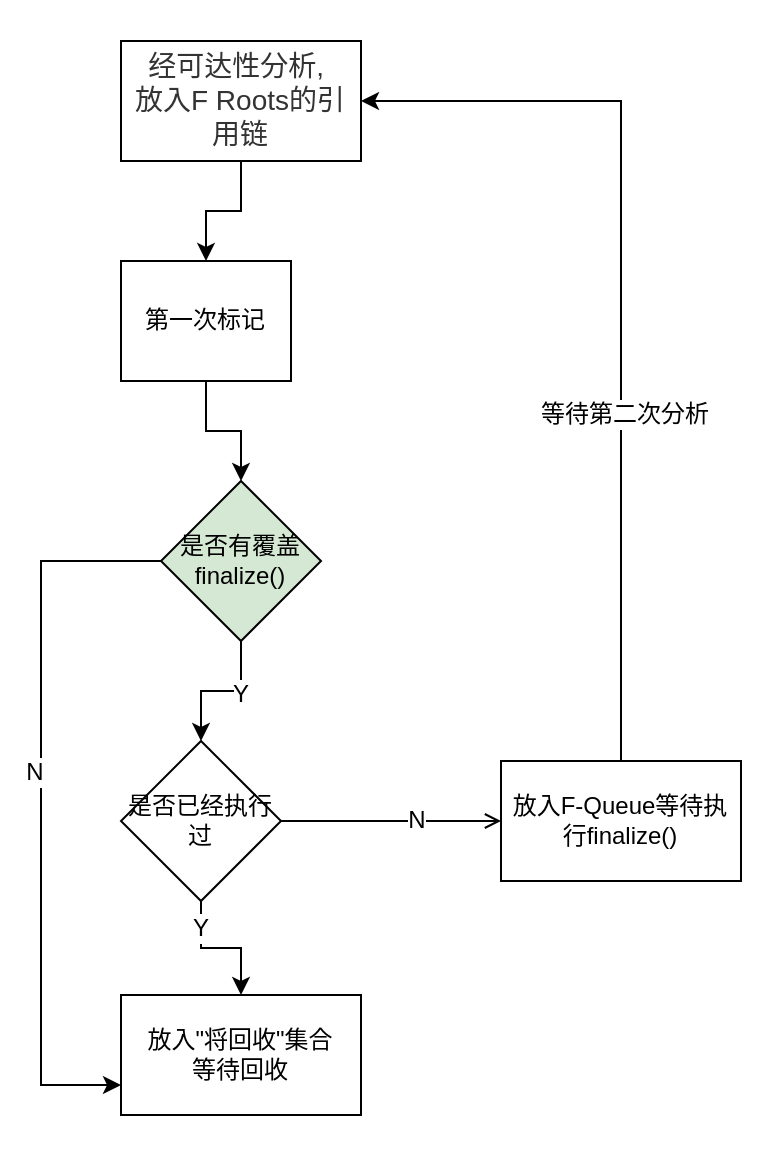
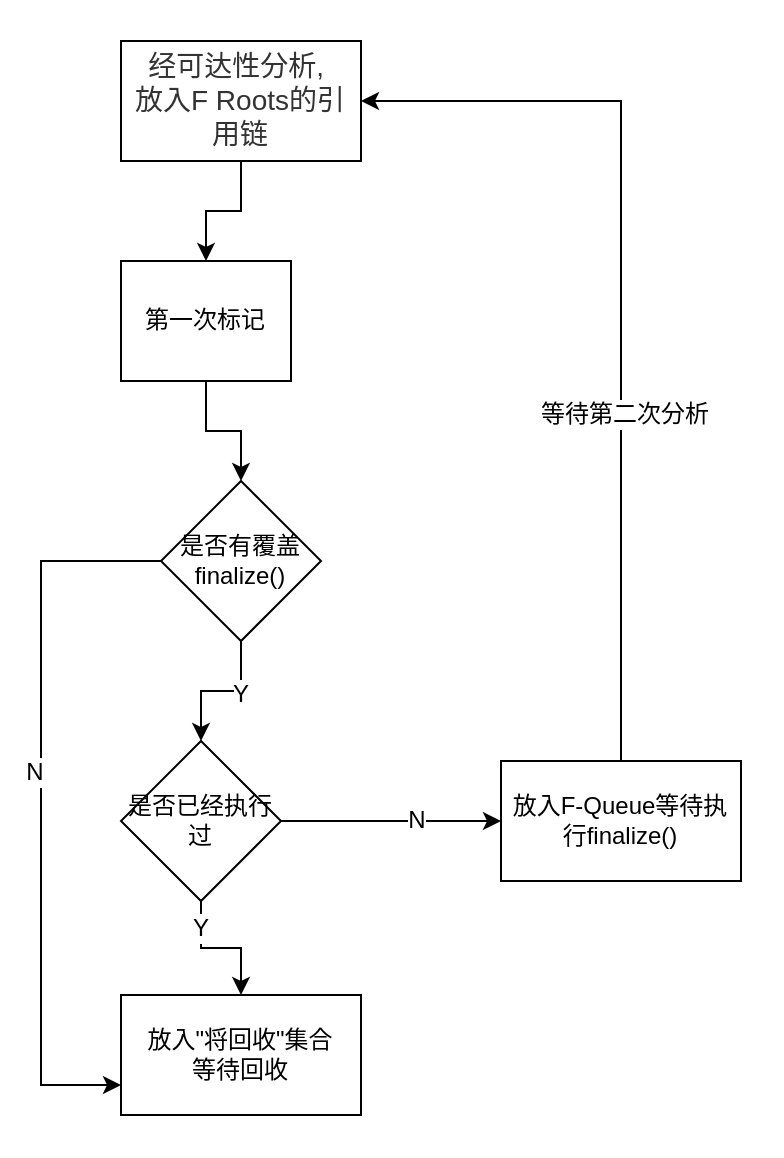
node "是否有覆盖finalize()": fillcolor #d5e8d4 -> #ffffff
edge "是否已经执行过" -> "放入F-Queue等待执行finalize()": arrowhead open -> classic
